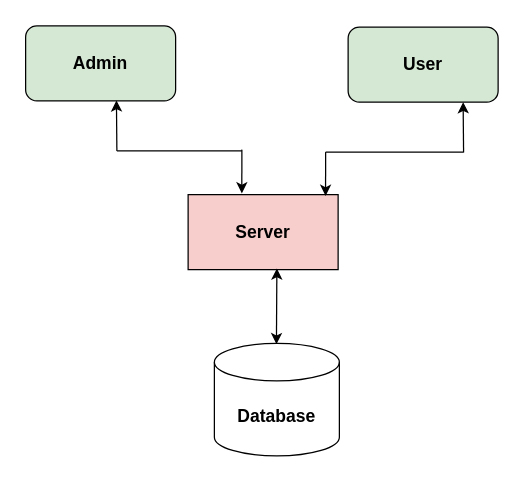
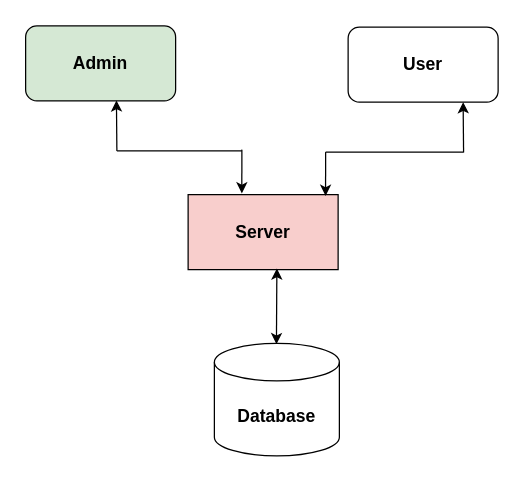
node "User": fillcolor #d5e8d4 -> #ffffff
